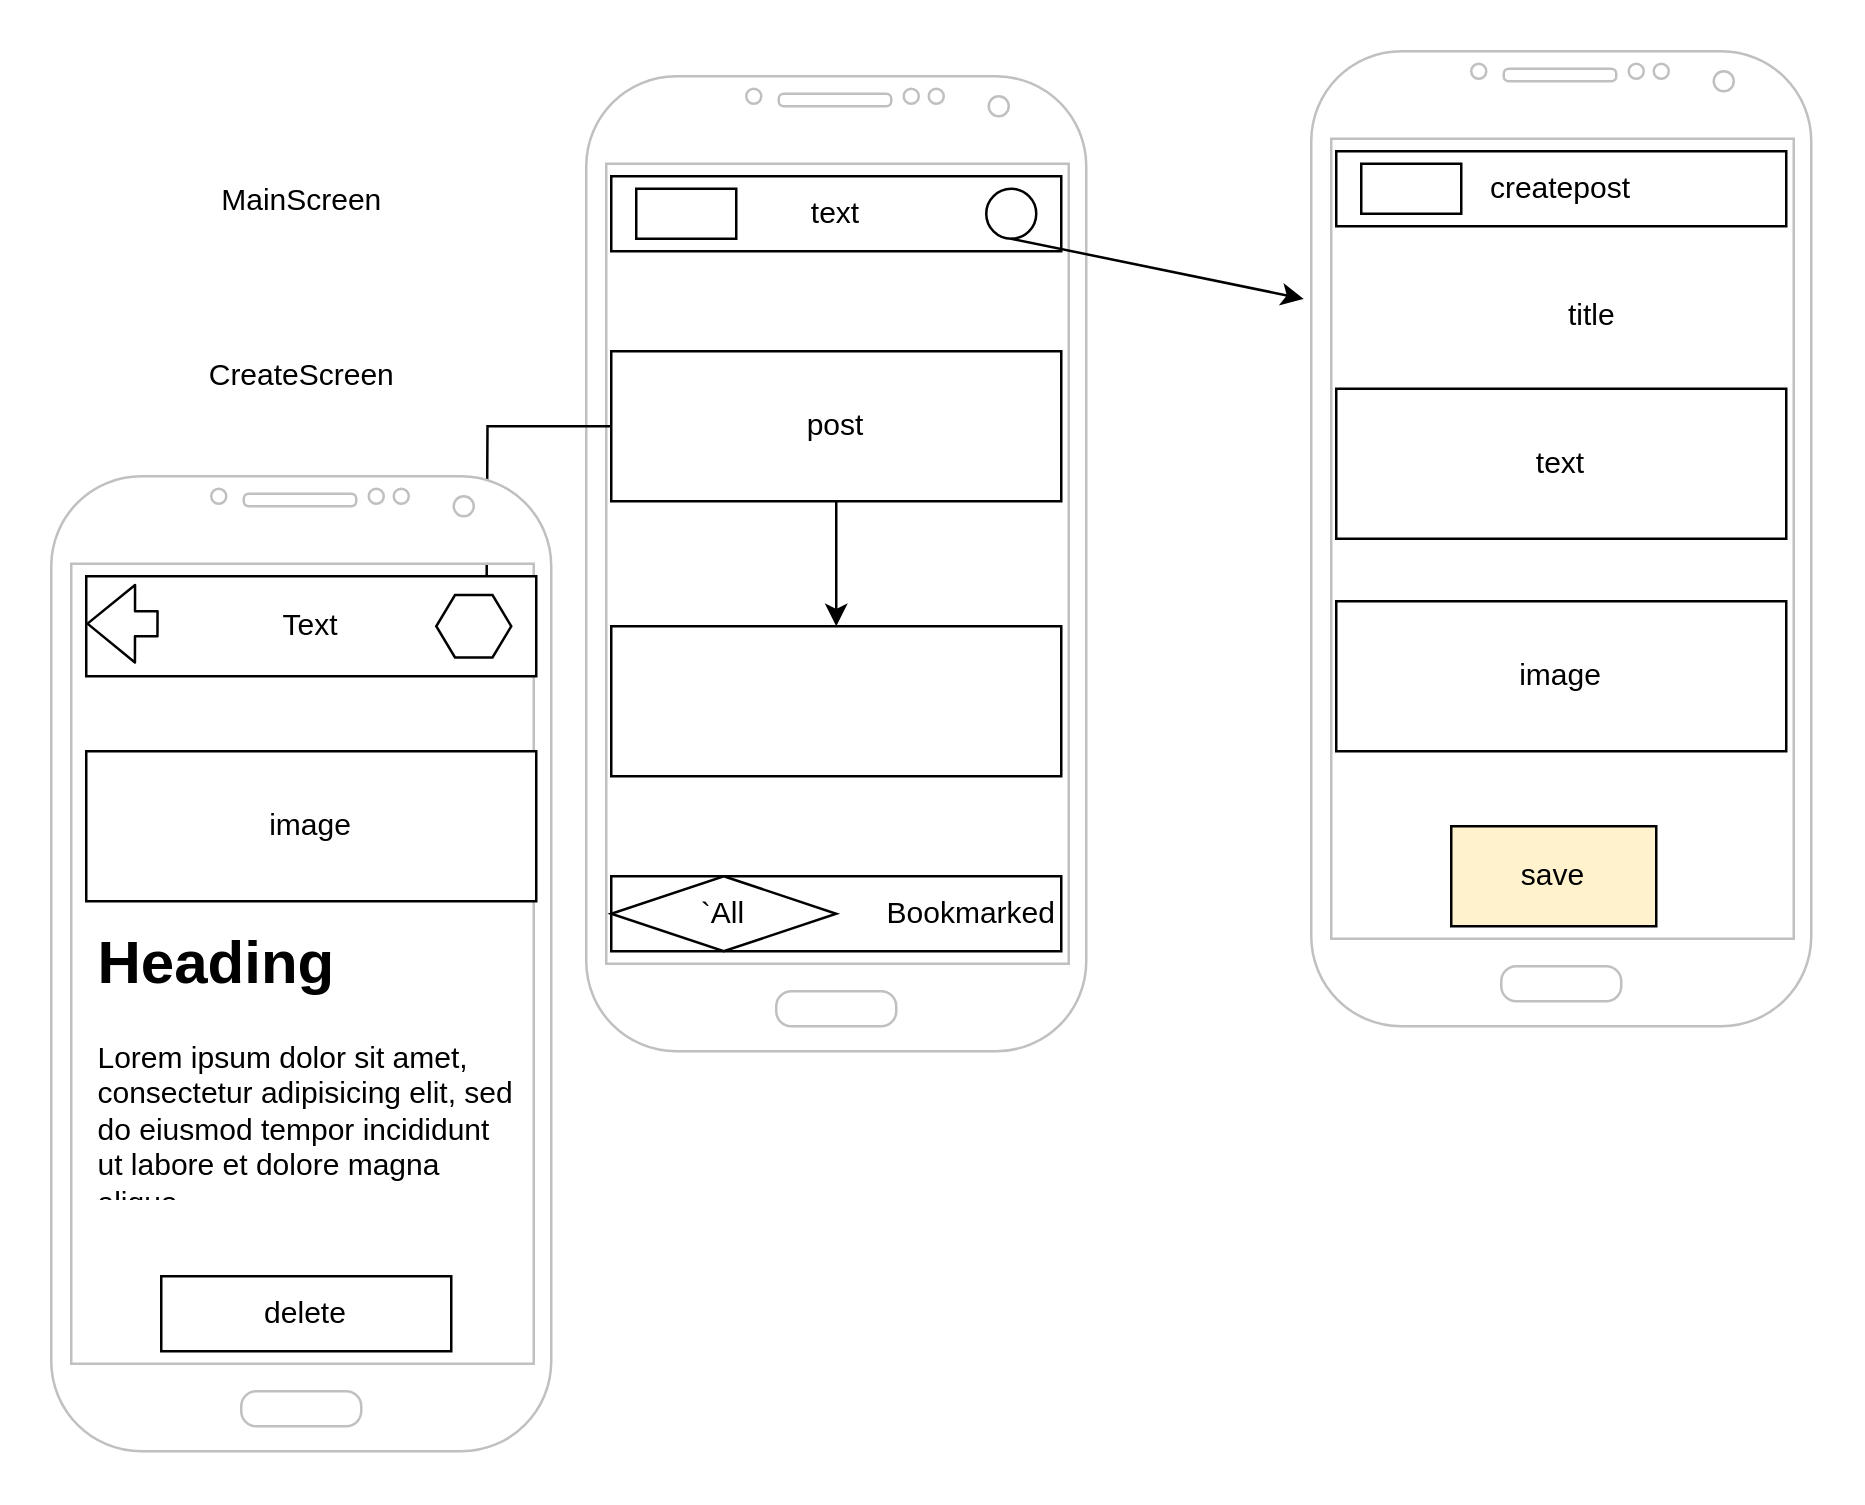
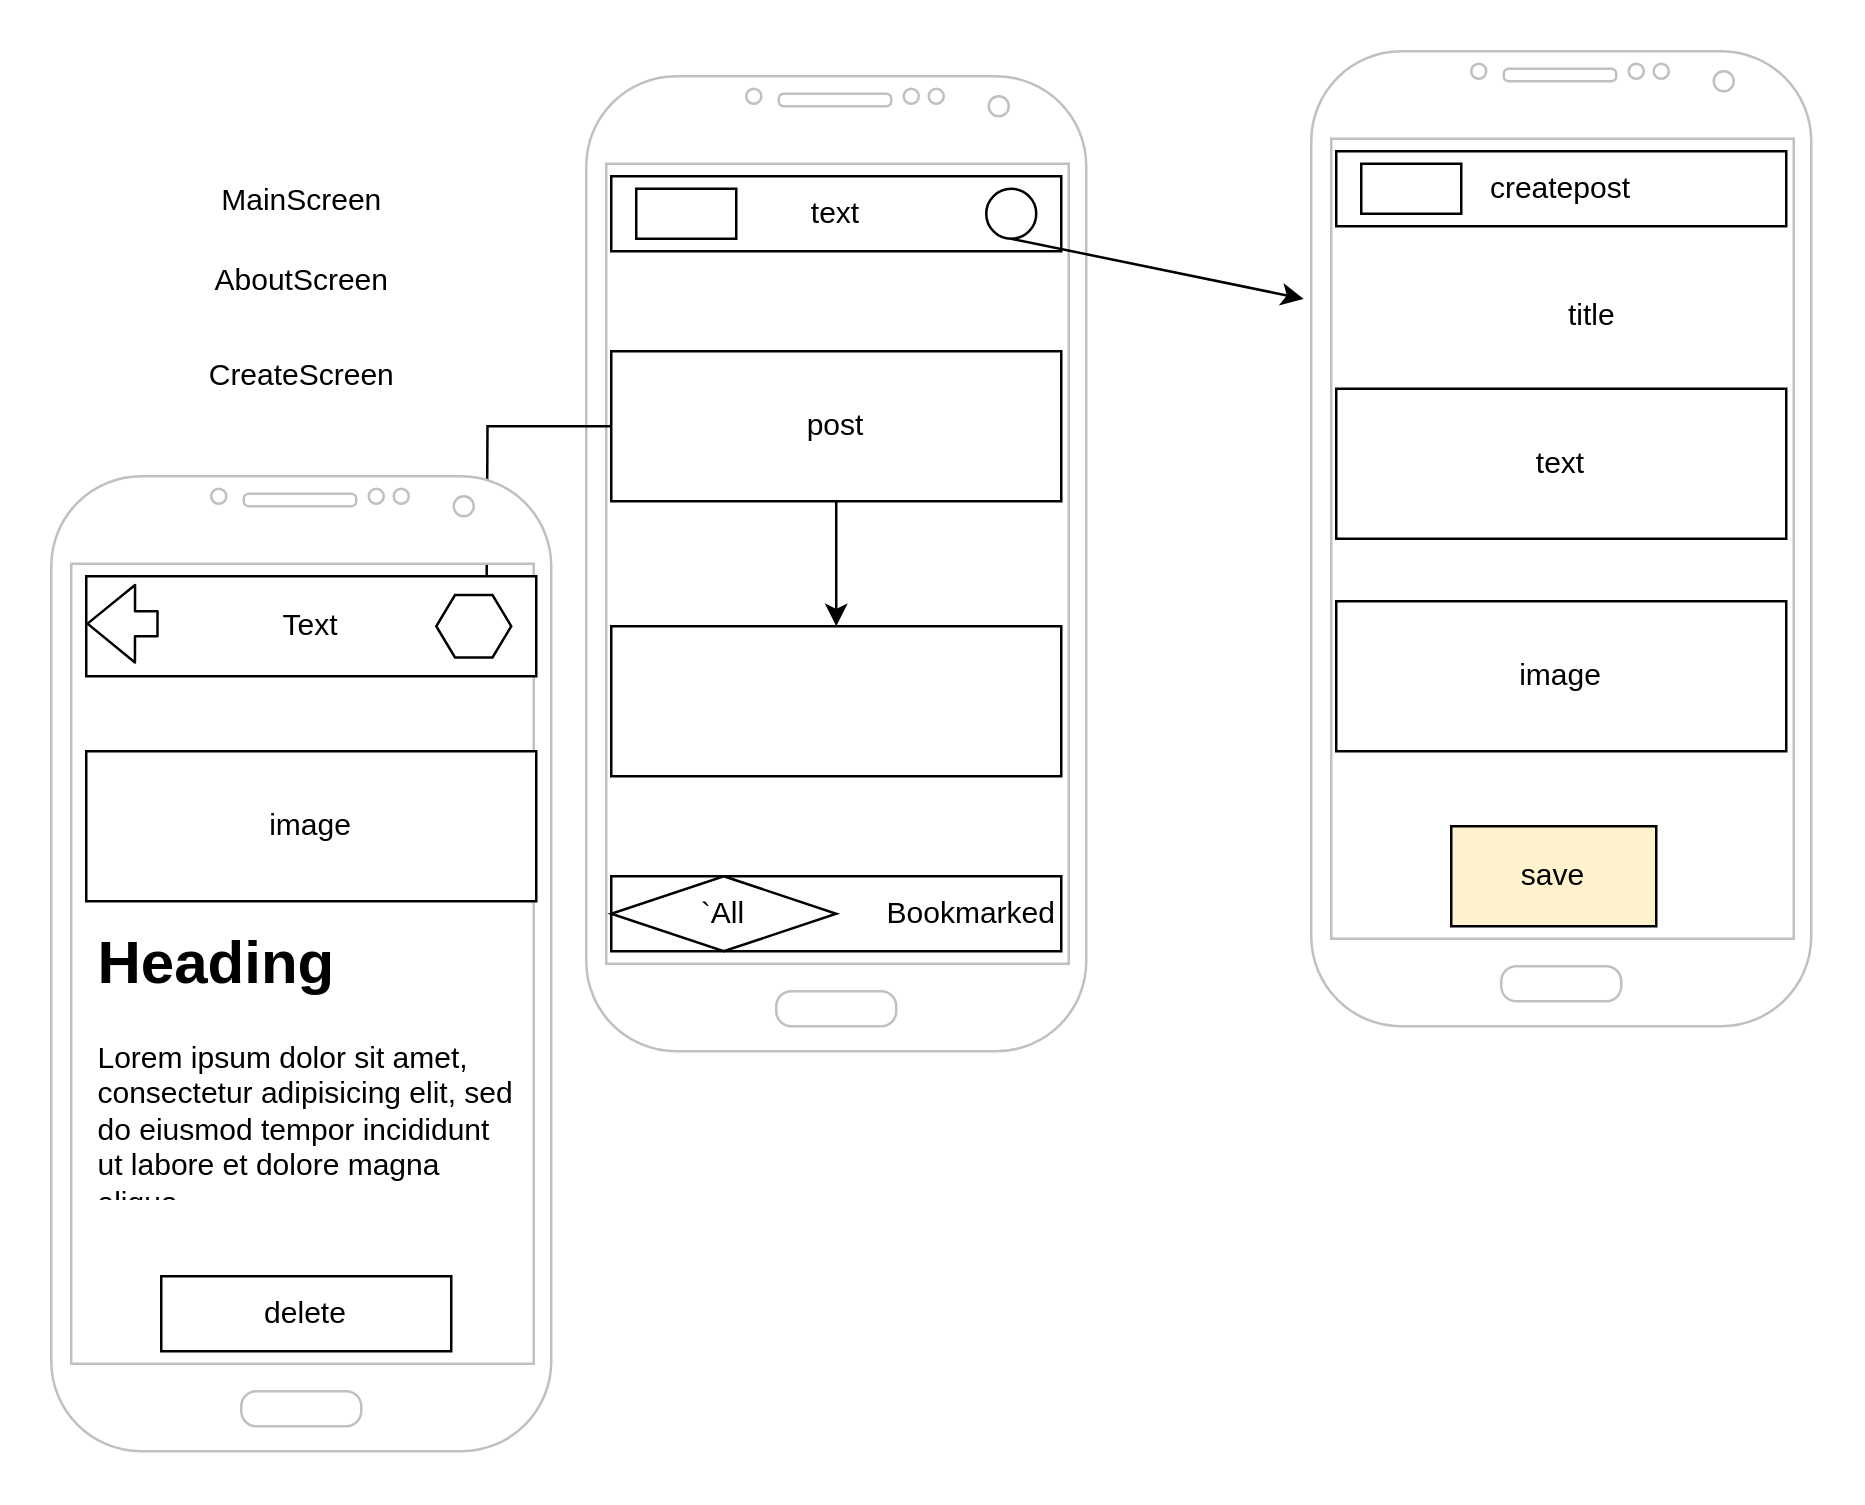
node "AboutScreen": added
